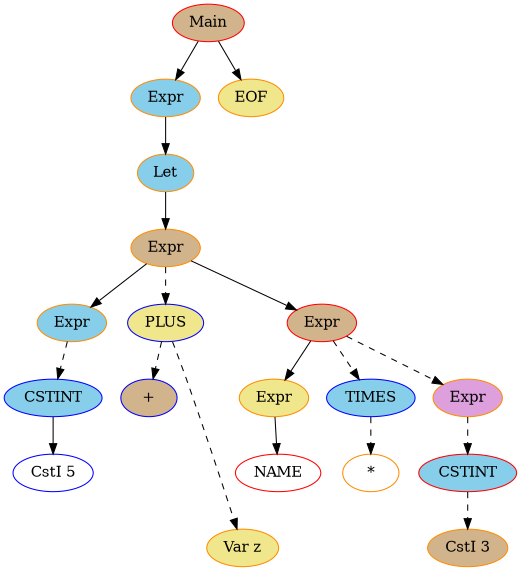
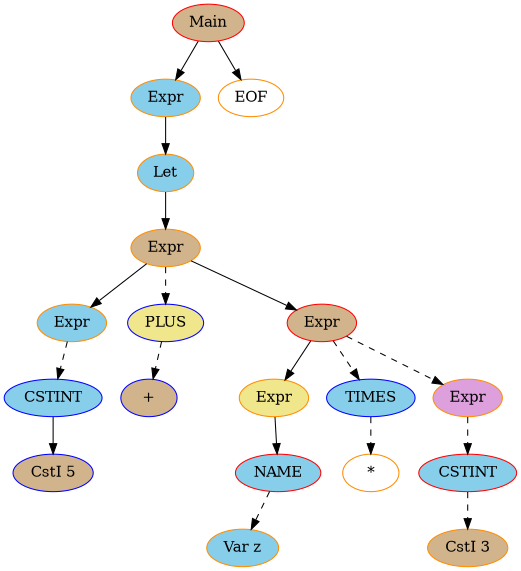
node "EOF": fillcolor khaki -> white
edge "PLUS" -> "Var z": now "NAME" -> "Var z"
node "CstI 5": fillcolor white -> tan
node "NAME": fillcolor white -> skyblue
node "Var z": fillcolor khaki -> skyblue
